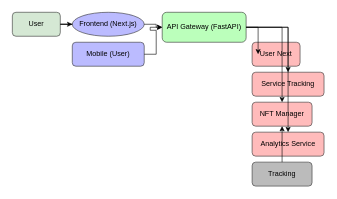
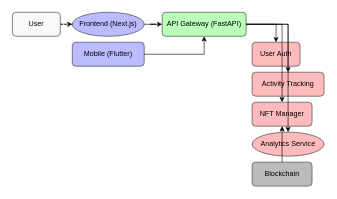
node "User": fillcolor #d5e8d4 -> #f9f9f9
edge "User" -> "Frontend (Next.js)": style solid -> dashed
node "API Gateway (FastAPI)": size 84x30 -> 84x24
node "Mobile (User)": label "Mobile (User)" -> "Mobile (Flutter)"
node "User Next": label "User Next" -> "User Auth"
node "Service Tracking": label "Service Tracking" -> "Activity Tracking"
node "Analytics Service": shape rounded rectangle -> ellipse
node "Tracking": label "Tracking" -> "Blockchain"
